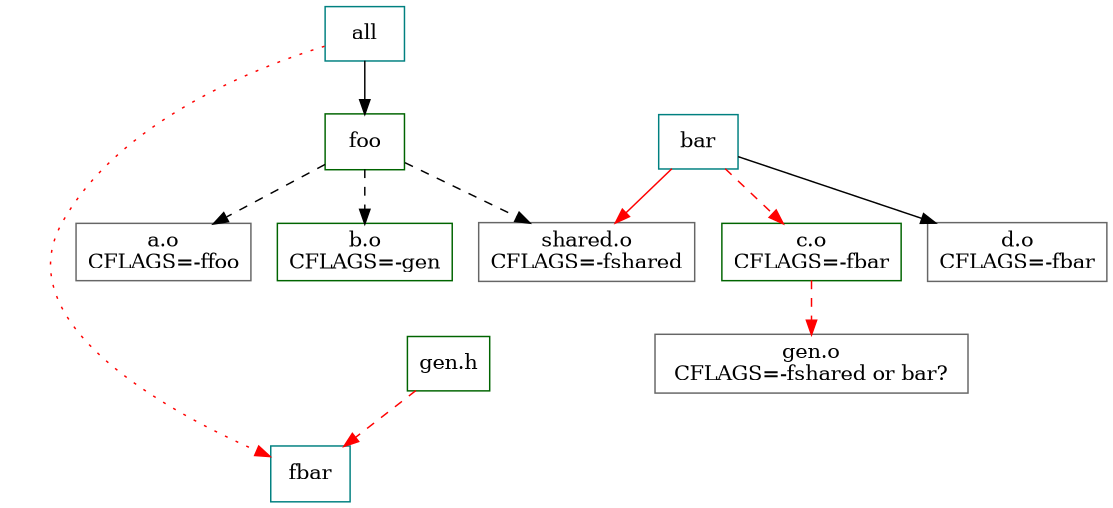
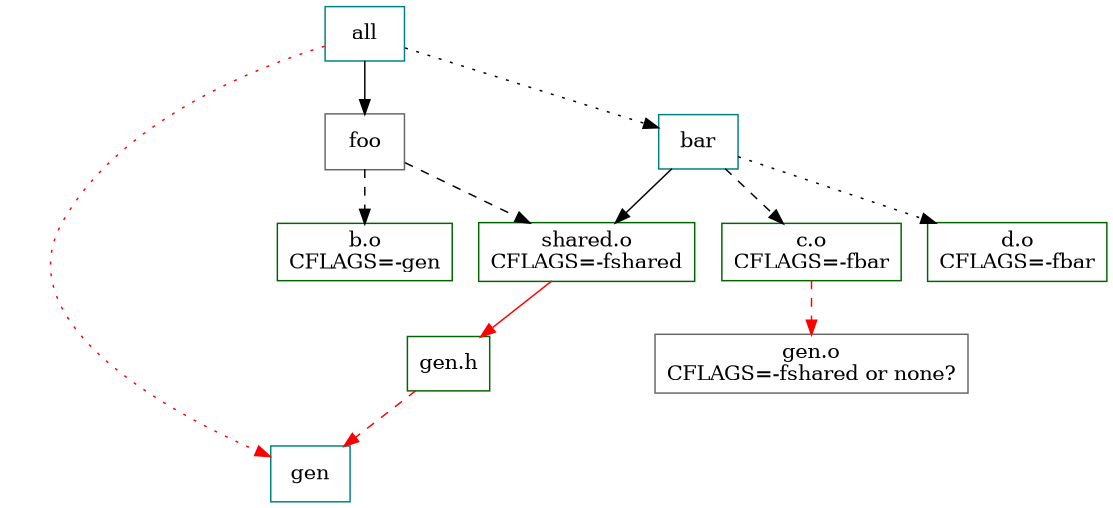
edge "all" -> "bar": added
node "foo": color darkgreen -> gray40
edge "bar" -> "d.o CFLAGS=-fbar": style solid -> dotted
edge "bar" -> "shared.o CFLAGS=-fshared": color red -> black
edge "bar" -> "c.o CFLAGS=-fbar": color red -> black
node "a.o CFLAGS=-ffoo": removed
node "shared.o CFLAGS=-fshared": color gray40 -> darkgreen
node "d.o CFLAGS=-fbar": color gray40 -> darkgreen
edge "shared.o CFLAGS=-fshared" -> "gen.h": added
node "gen.o CFLAGS=-fshared or bar?": label "gen.o CFLAGS=-fshared or bar?" -> "gen.o CFLAGS=-fshared or none?"
node "fbar": label "fbar" -> "gen"
